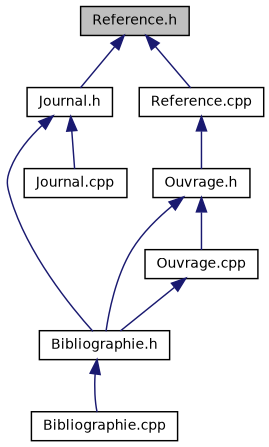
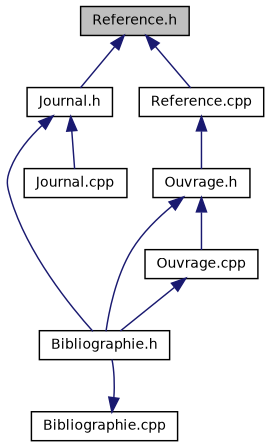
edge "Bibliographie.cpp" -> "Bibliographie.h": reversed
